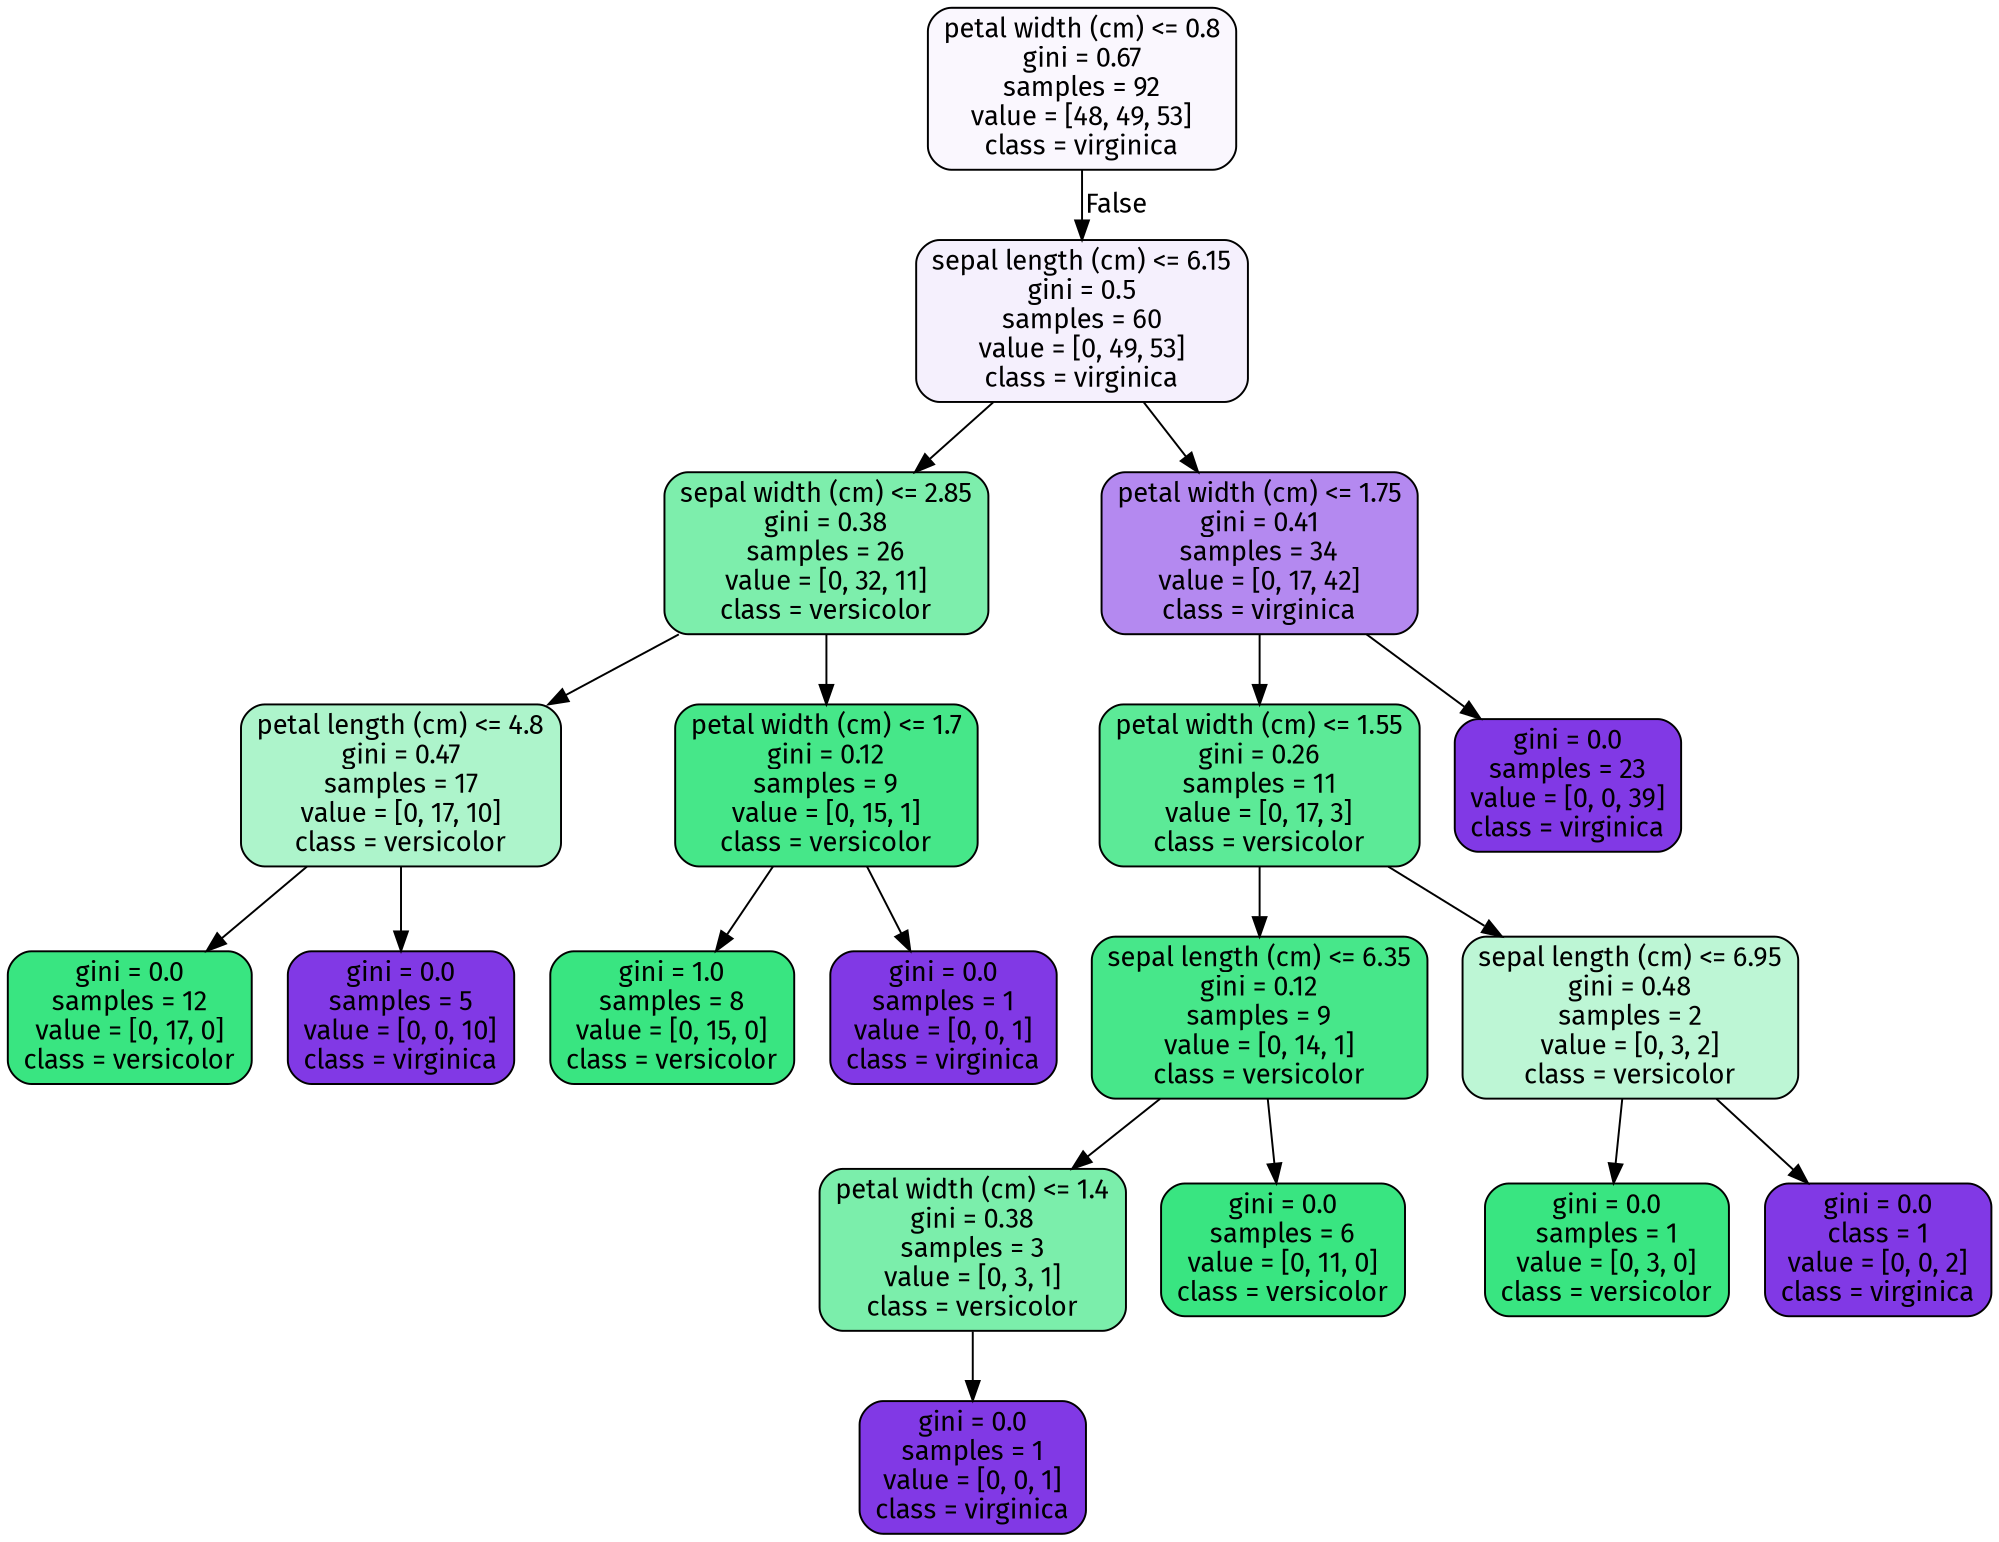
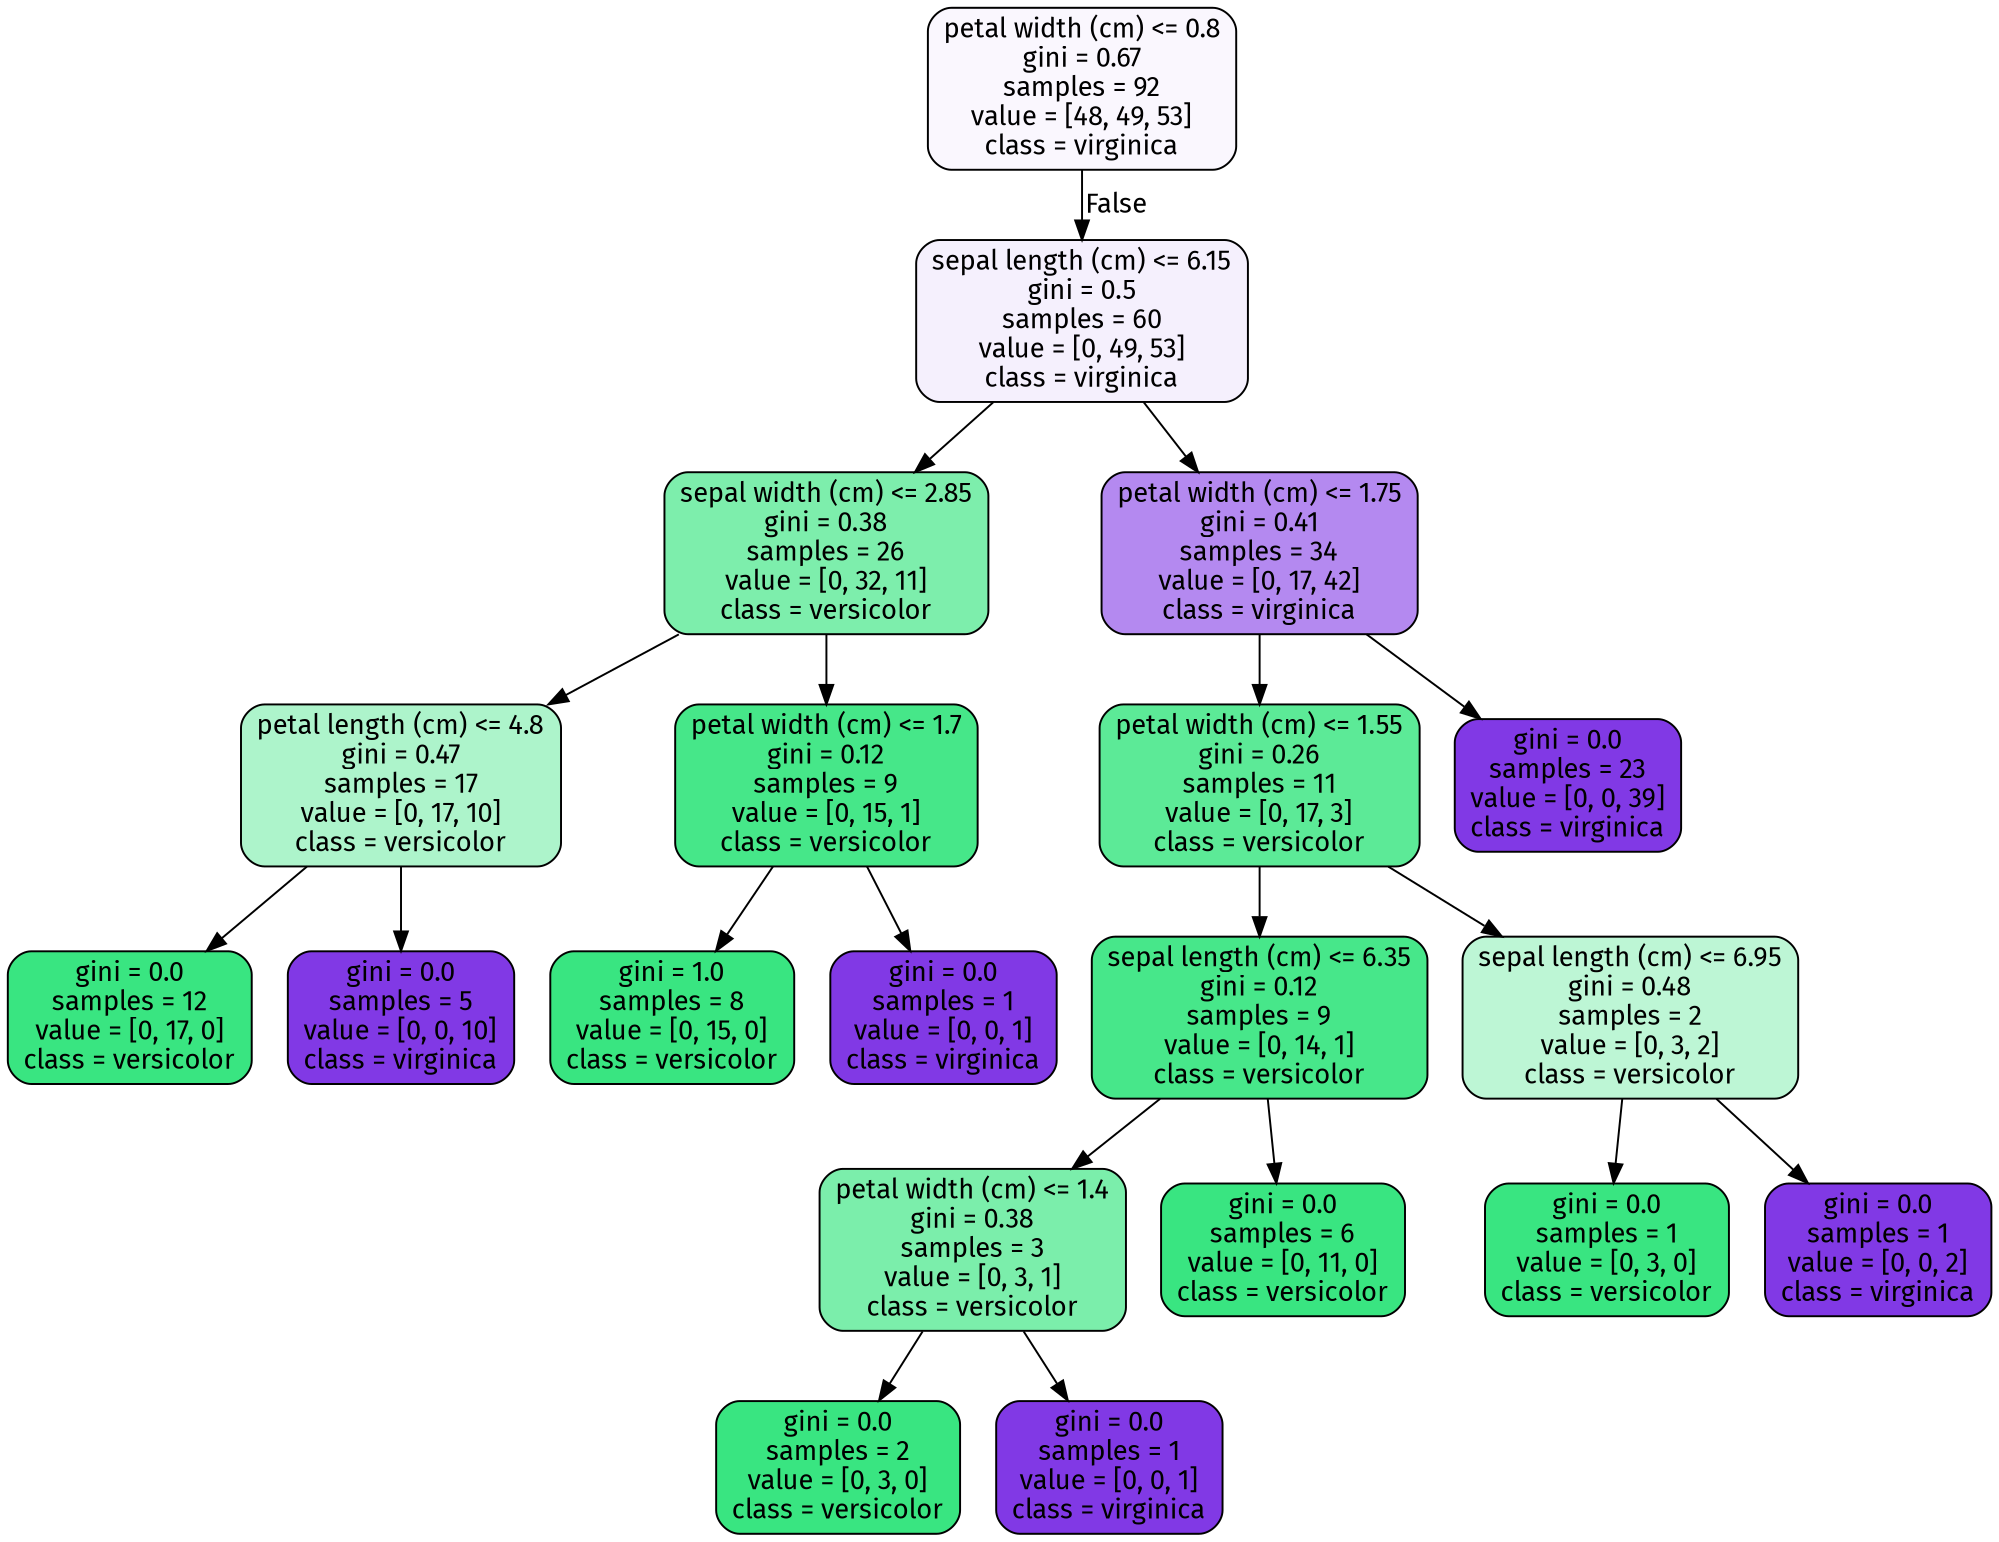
node "gini = 0.0 class = 1 value = [0, 0, 2] class = virginica": label "gini = 0.0 class = 1 value = [0, 0, 2] class = virginica" -> "gini = 0.0 samples = 1 value = [0, 0, 2] class = virginica"
node "gini = 0.0 samples = 2 value = [0, 3, 0] class = versicolor": added
